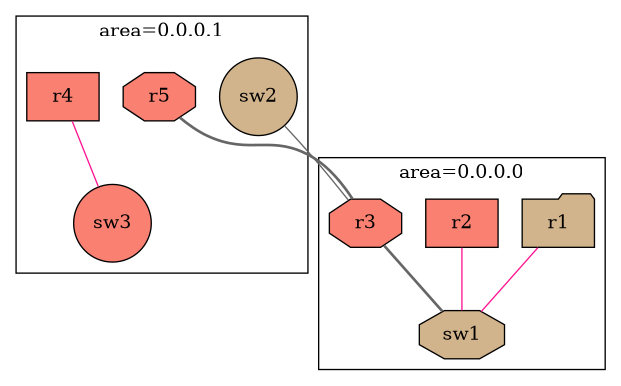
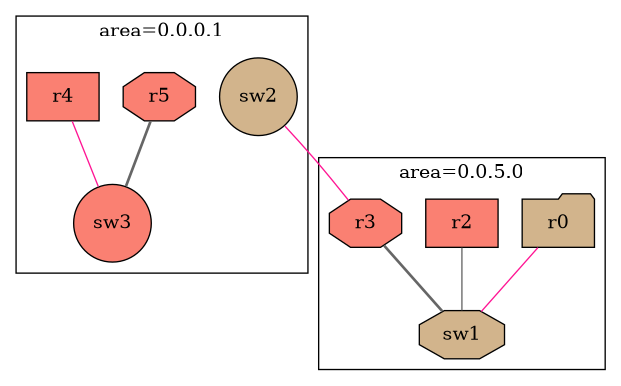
edge "r5" -- "r3": now "r5" -- "sw3"
edge "sw2" -- "r3": color gray40 -> deeppink
cluster "area=0.0.0.0": label "area=0.0.0.0" -> "area=0.0.5.0"
node "r1": label "r1" -> "r0"
edge "r2" -- "sw1": color deeppink -> gray40
